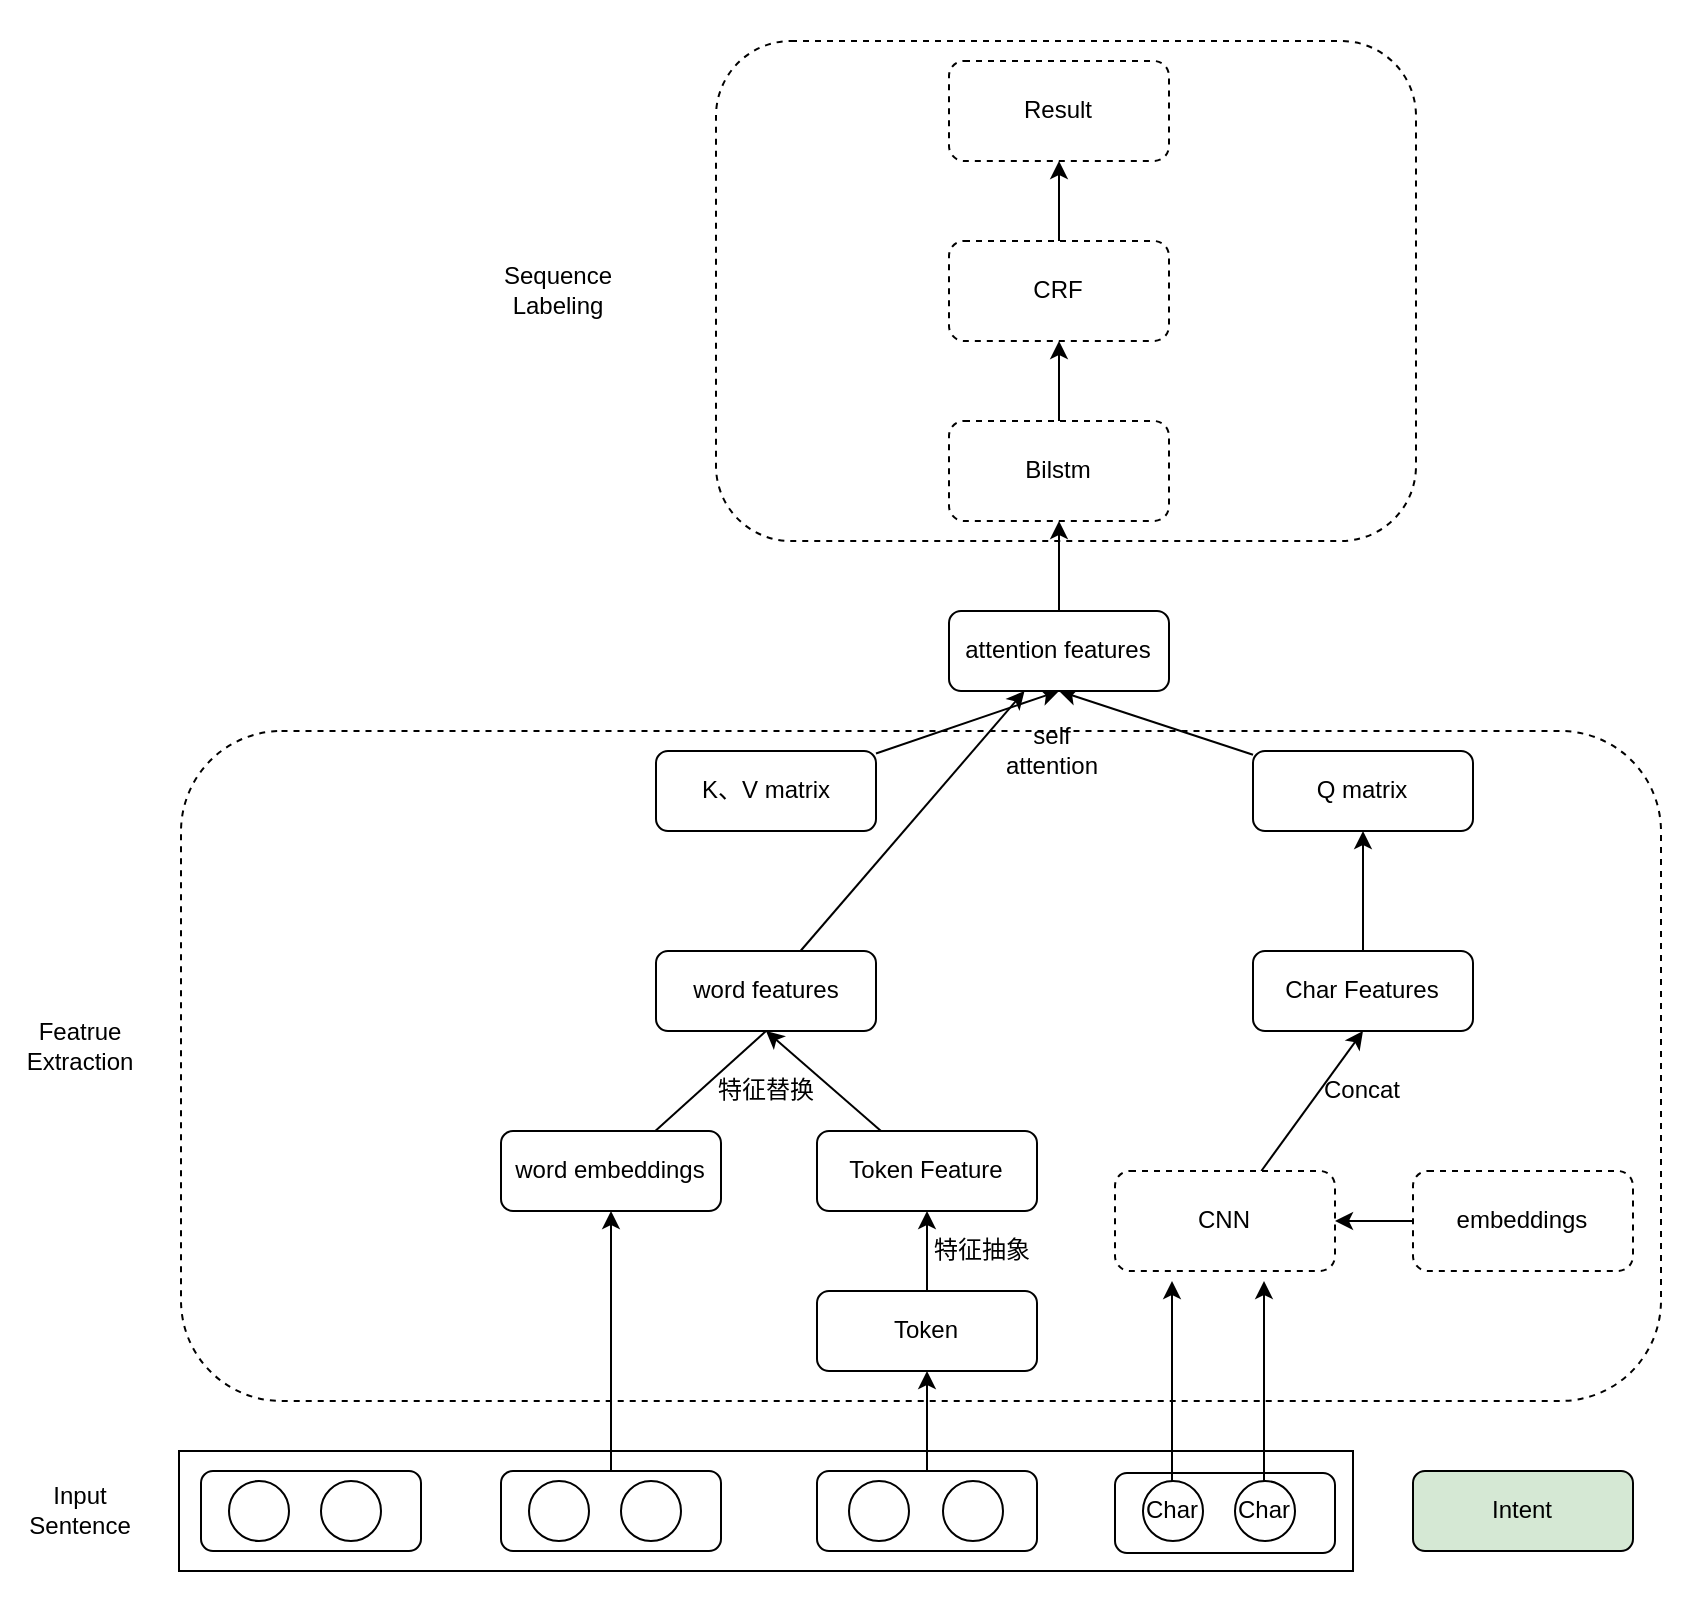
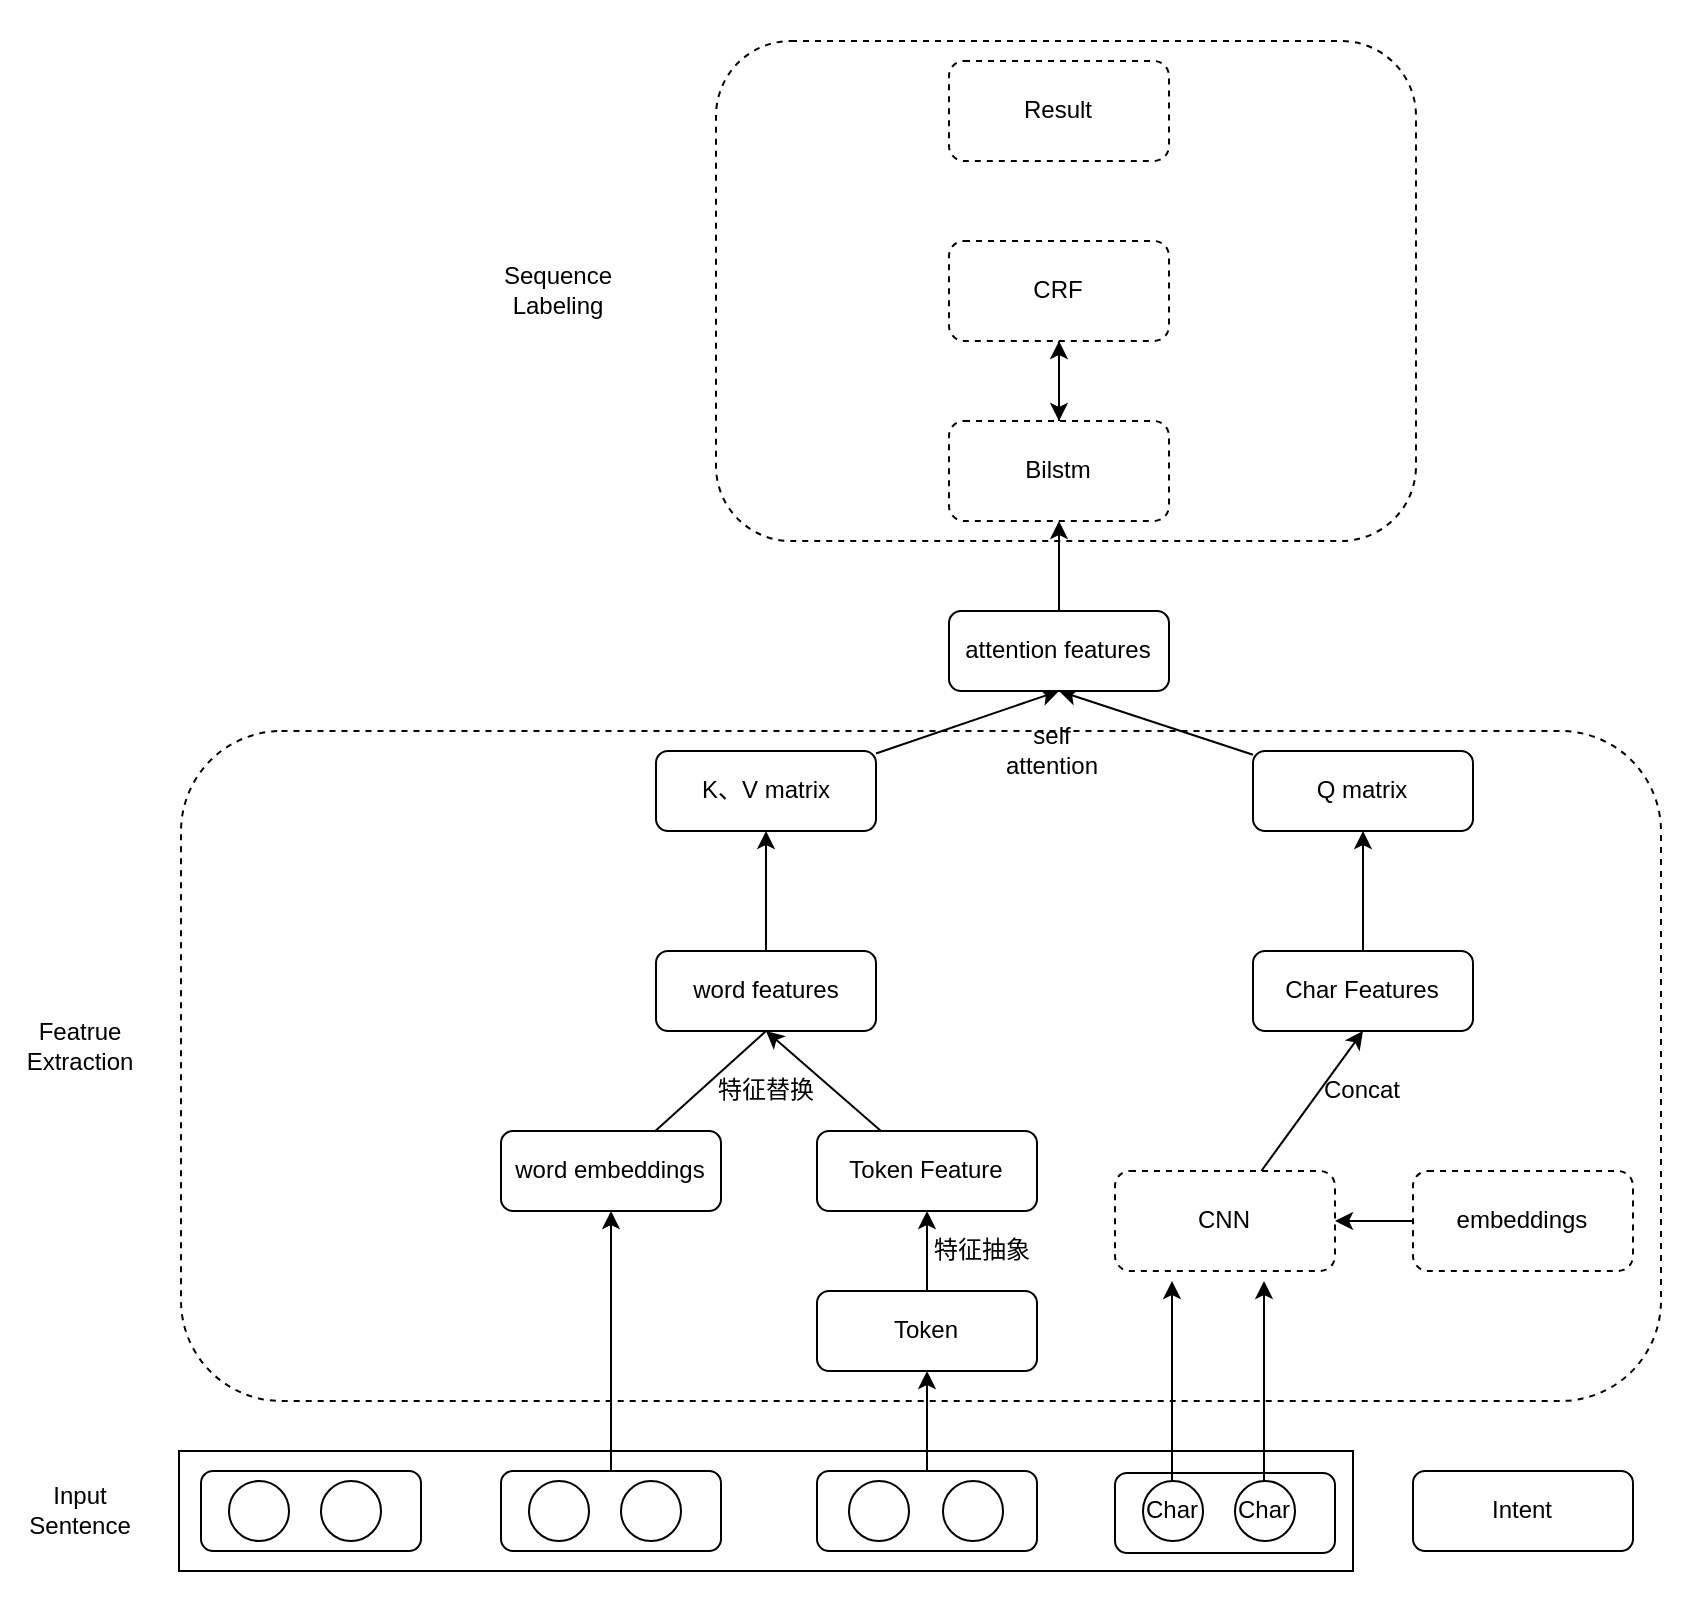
edge "CRF" -> "Result": now "CRF" -> "Bilstm"
edge "word features" -> "attention features": now "word features" -> "K、V matrix"
node "Intent": fillcolor #d5e8d4 -> #ffffff
